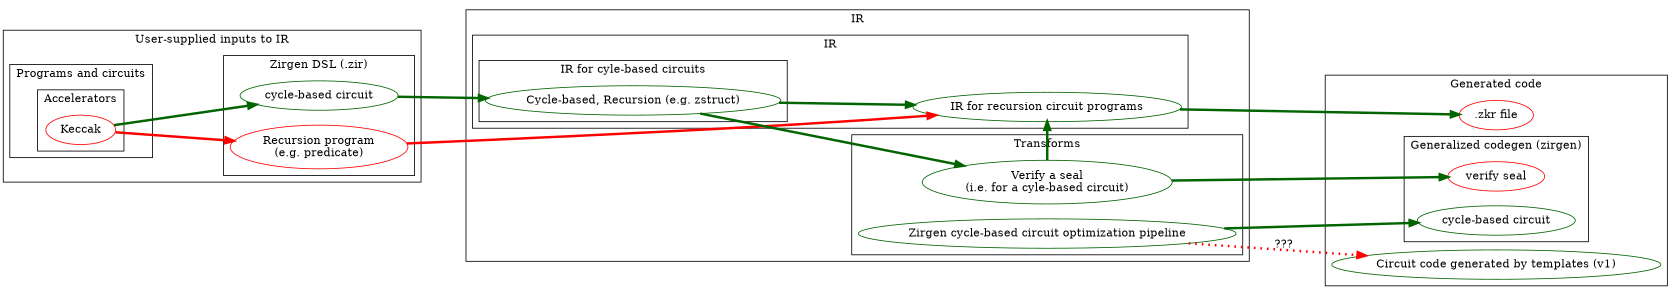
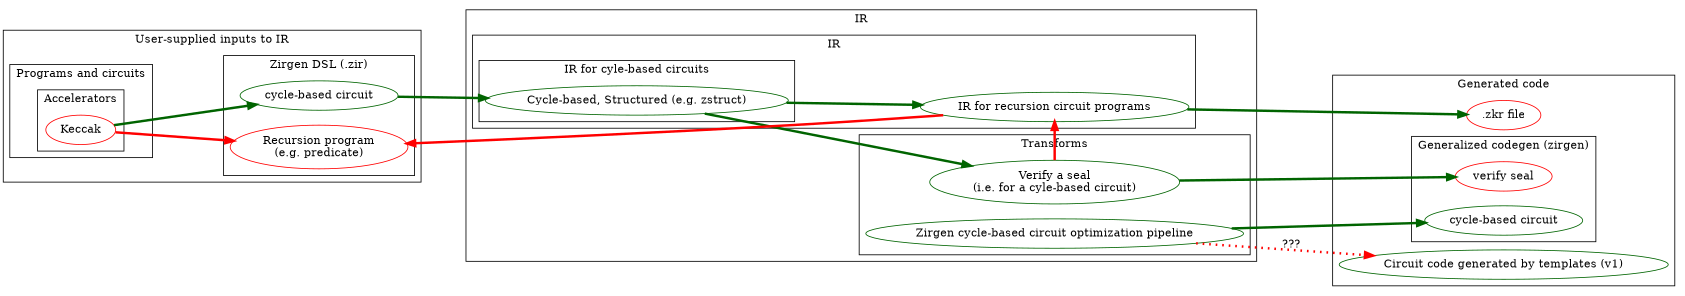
node "Cycle-based, Recursion (e.g. zstruct)": label "Cycle-based, Recursion (e.g. zstruct)" -> "Cycle-based, Structured (e.g. zstruct)"
edge "Recursion program (e.g. predicate)" -> "IR for recursion circuit programs": reversed
edge "Verify a seal (i.e. for a cyle-based circuit)" -> "IR for recursion circuit programs": color darkgreen -> red
